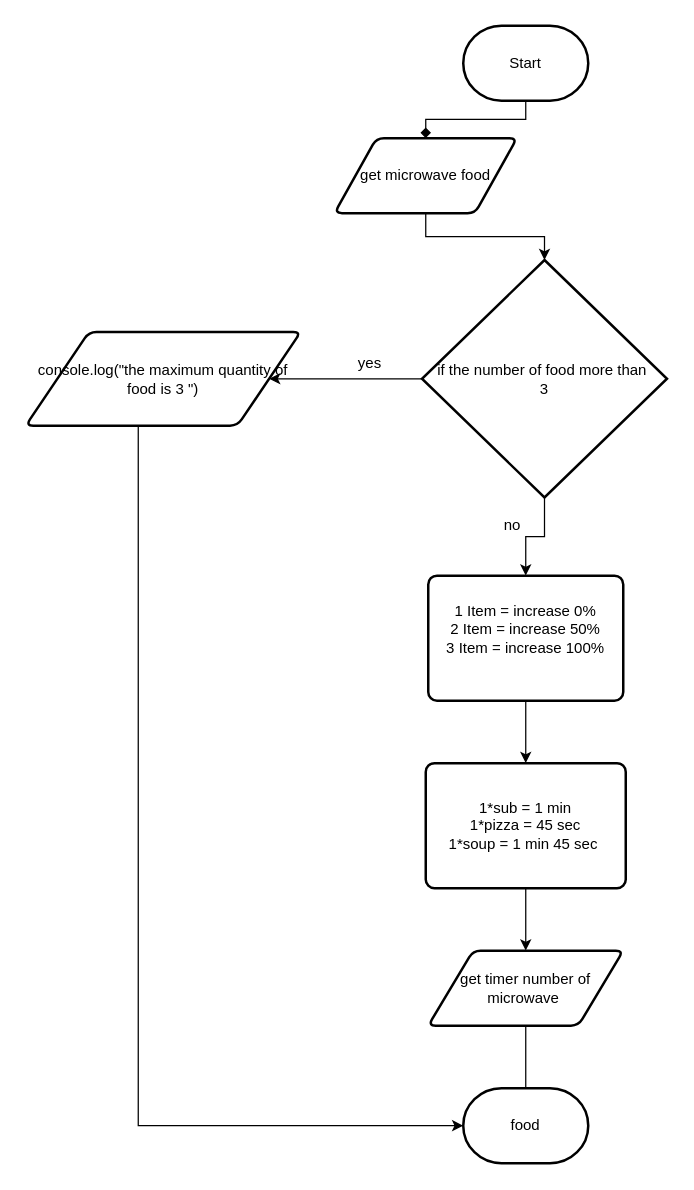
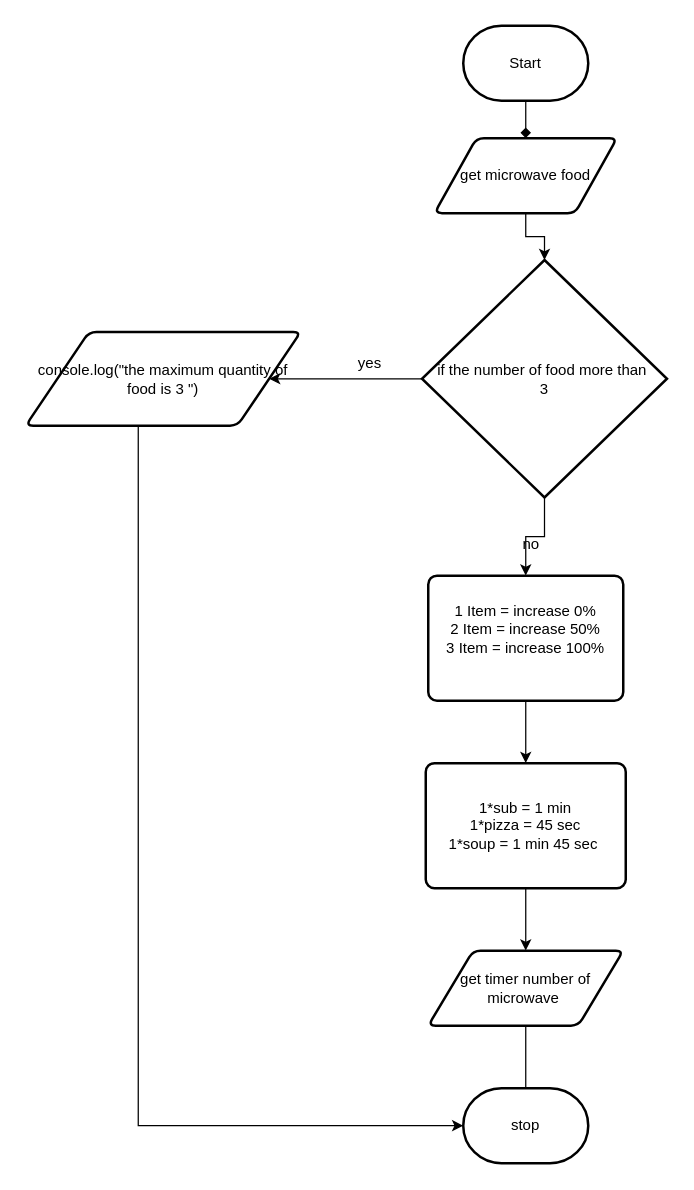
node "get microwave food": moved (426, 176) -> (526, 176)
node "no": moved (512, 526) -> (531, 544)
node "food": label "food" -> "stop"
